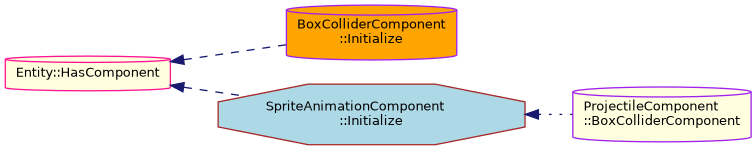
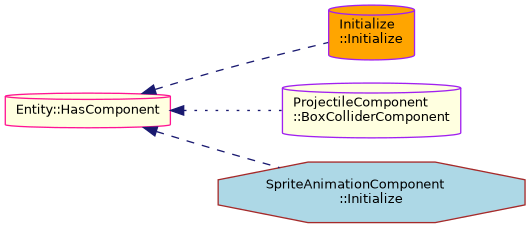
node "BoxColliderComponent ::Initialize": label "BoxColliderComponent ::Initialize" -> "Initialize ::Initialize"
edge "ProjectileComponent ::BoxColliderComponent" -> "SpriteAnimationComponent ::Initialize": now "ProjectileComponent ::BoxColliderComponent" -> "Entity::HasComponent"
